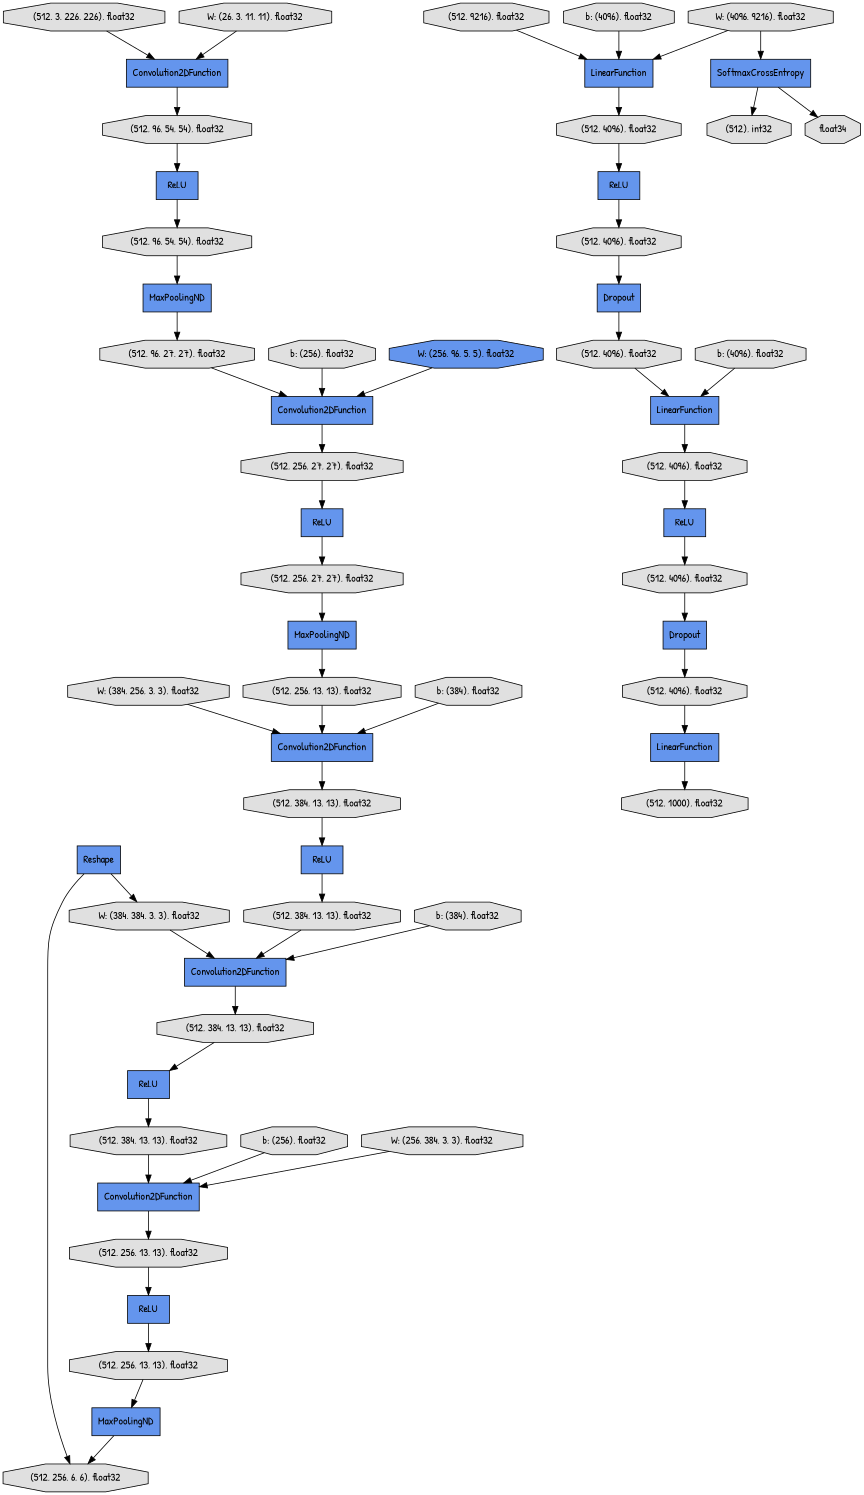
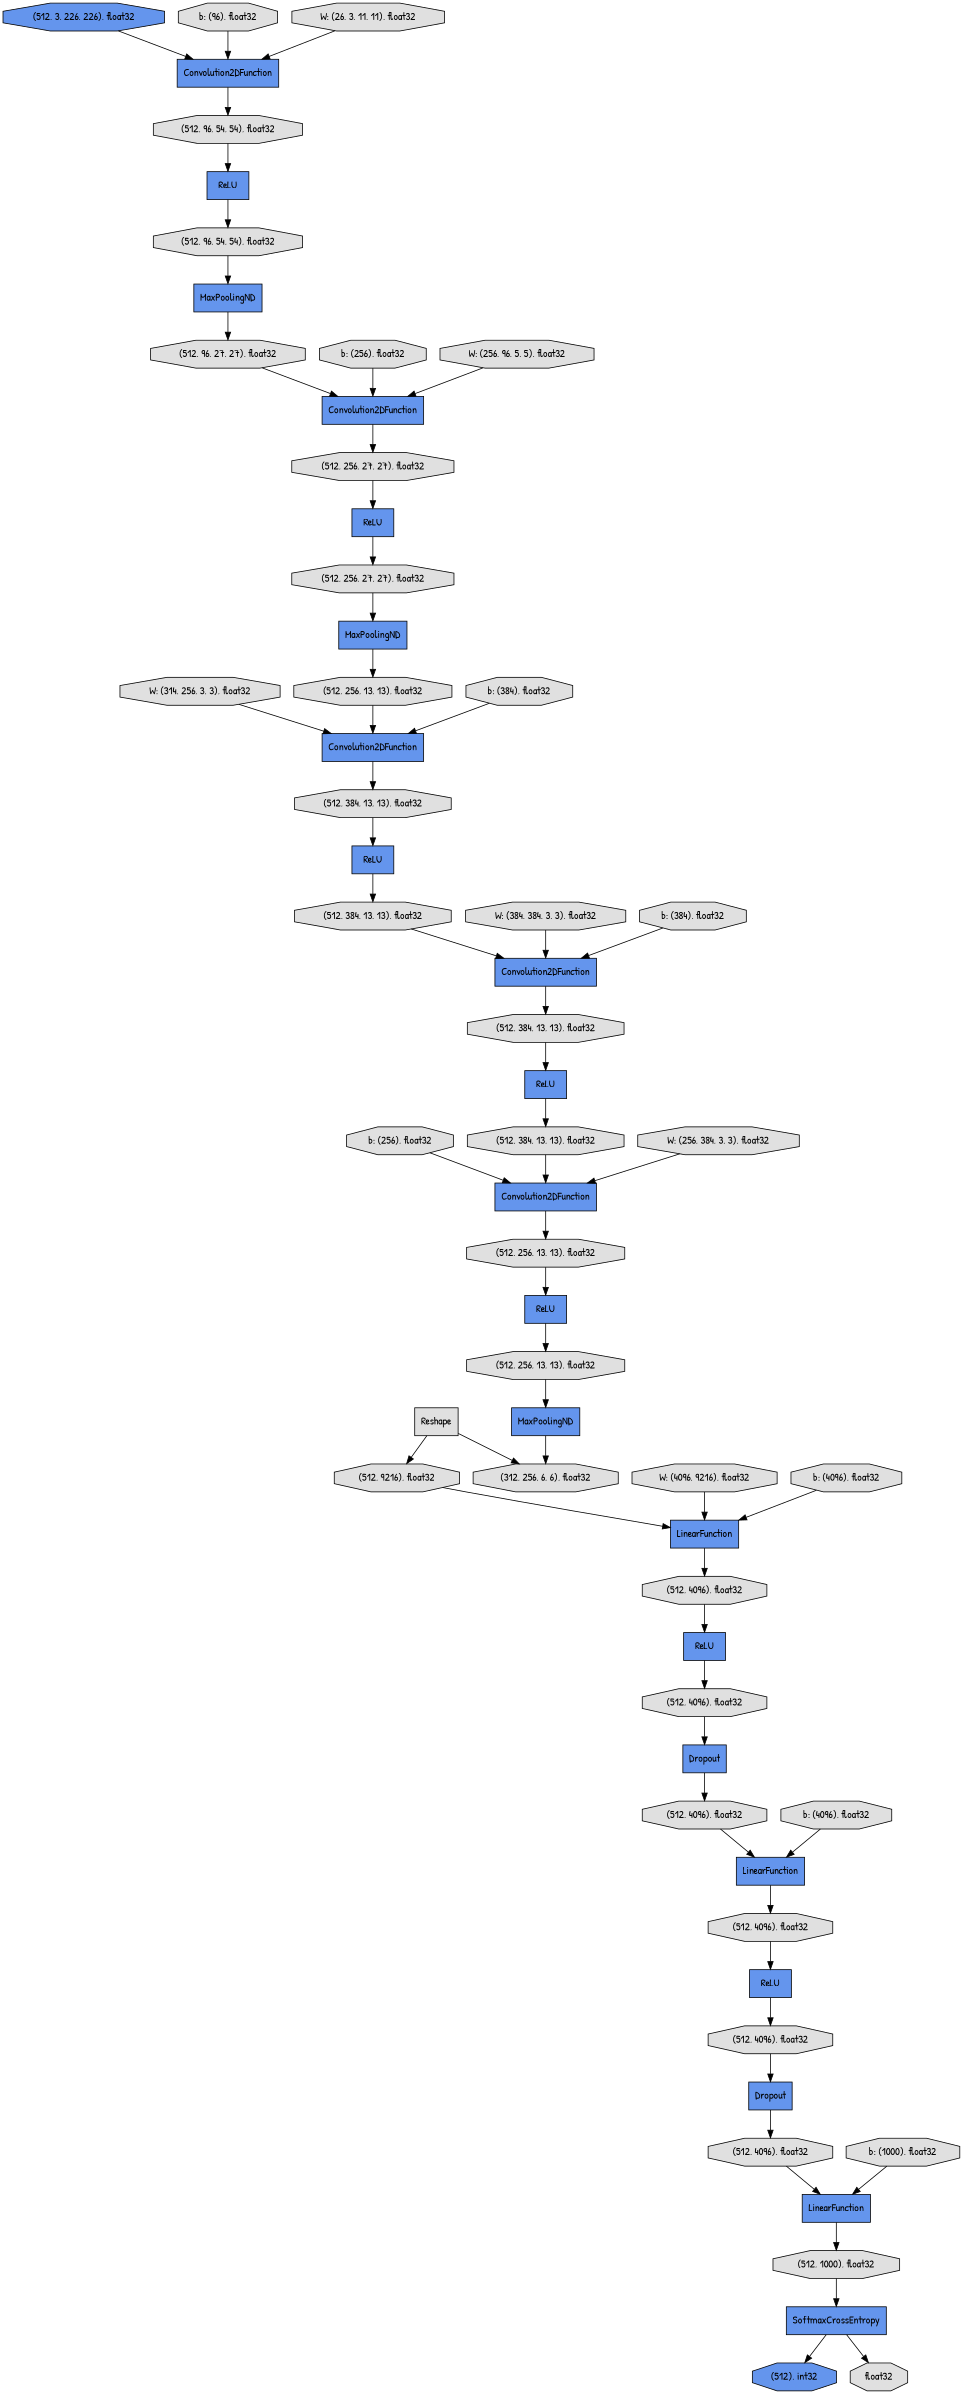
node "(512, 3, 226, 226), float32": fillcolor #e0e0e0 -> #6495ed
node "b: (96), float32": added
edge "W: (4096, 9216), float32" -> "SoftmaxCrossEntropy": now "(512, 1000), float32" -> "SoftmaxCrossEntropy"
node "(512), int32": fillcolor #e0e0e0 -> #6495ed
node "float34": label "float34" -> "float32"
node "W: (256, 96, 5, 5), float32": fillcolor #6495ed -> #e0e0e0
node "W: (384, 256, 3, 3), float32": label "W: (384, 256, 3, 3), float32" -> "W: (314, 256, 3, 3), float32"
node "Reshape": fillcolor #6495ed -> #e0e0e0
edge "Reshape" -> "W: (384, 384, 3, 3), float32": now "Reshape" -> "(512, 9216), float32"
node "(512, 256, 6, 6), float32": label "(512, 256, 6, 6), float32" -> "(312, 256, 6, 6), float32"
node "b: (1000), float32": added
